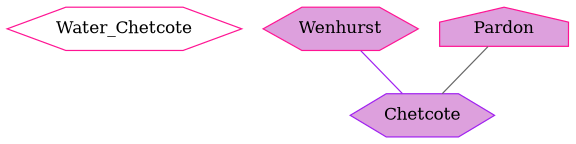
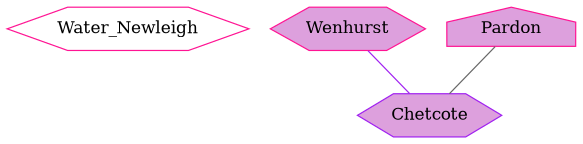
node "Water_Chetcote": label "Water_Chetcote" -> "Water_Newleigh"
